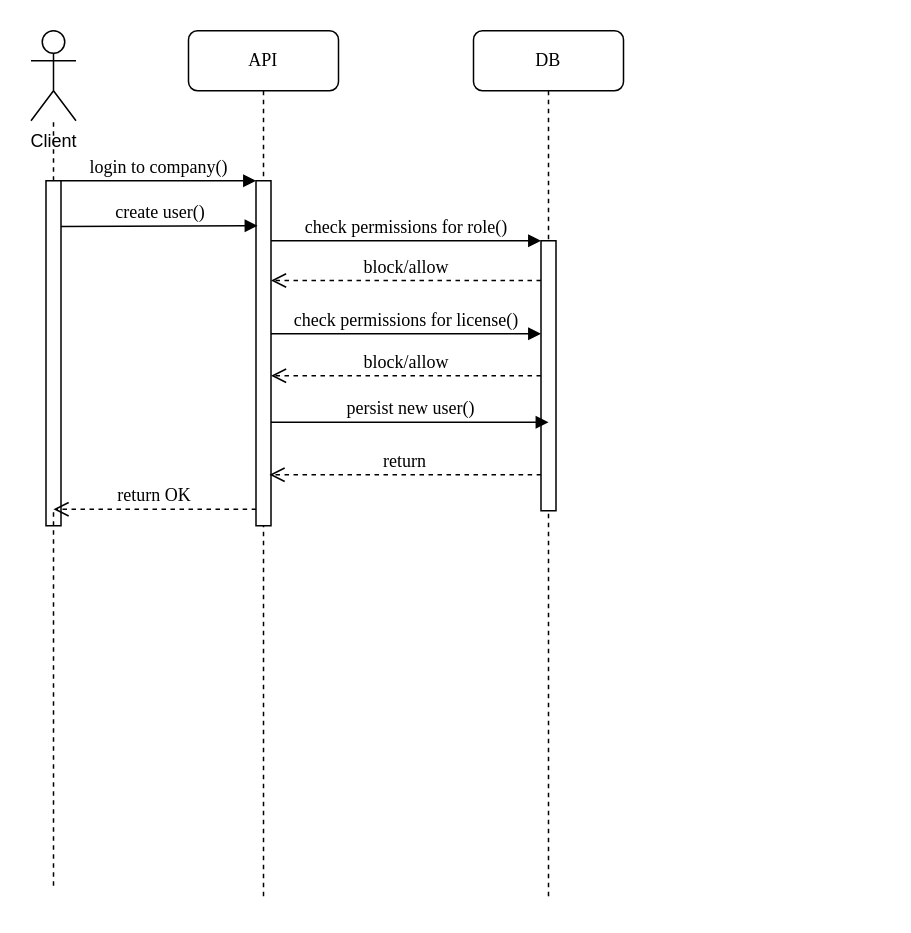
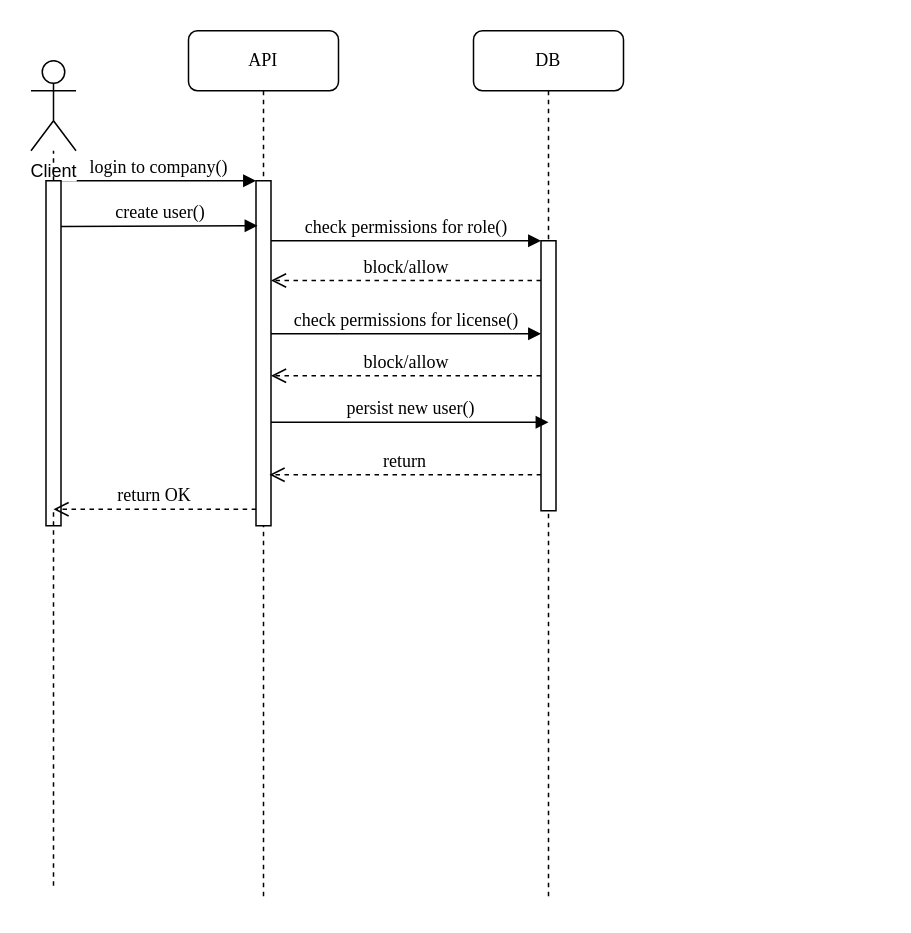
node "Client": moved (53, 76) -> (53, 106)
